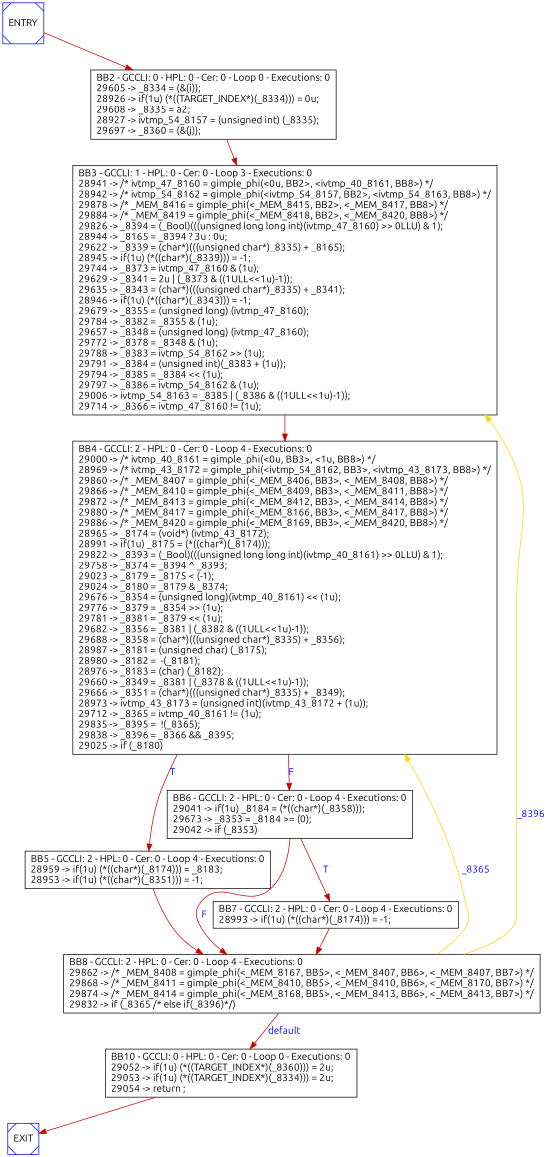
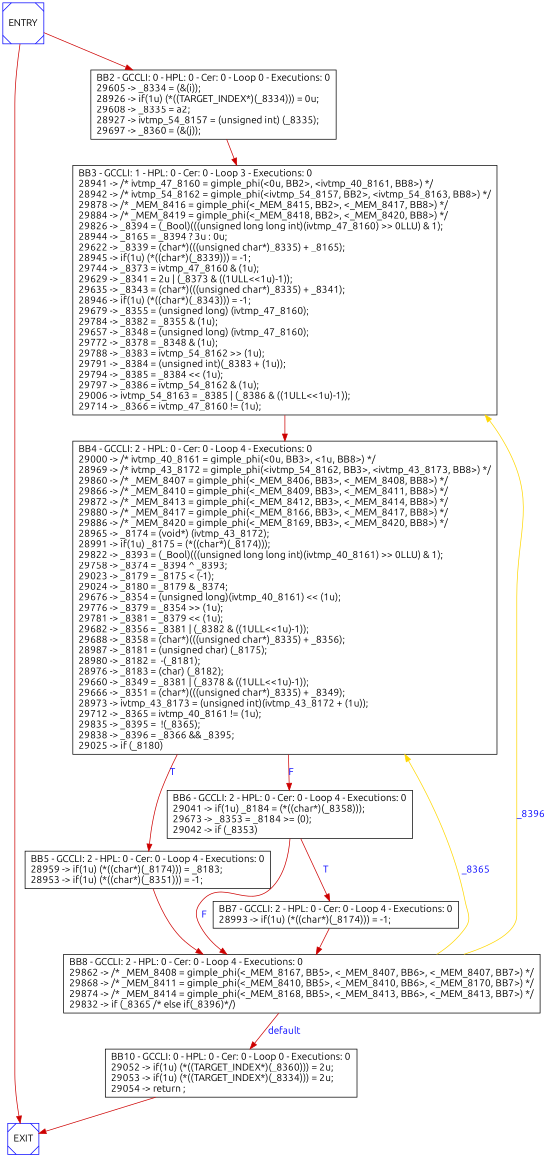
edge "ENTRY" -> "EXIT": added
